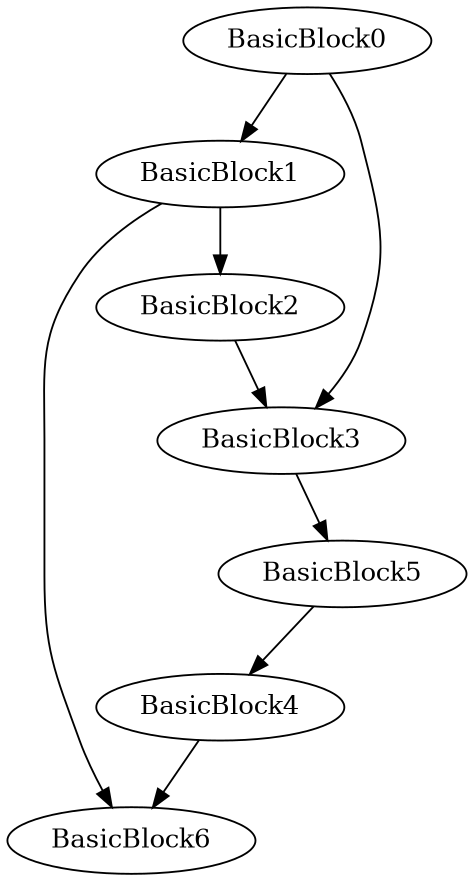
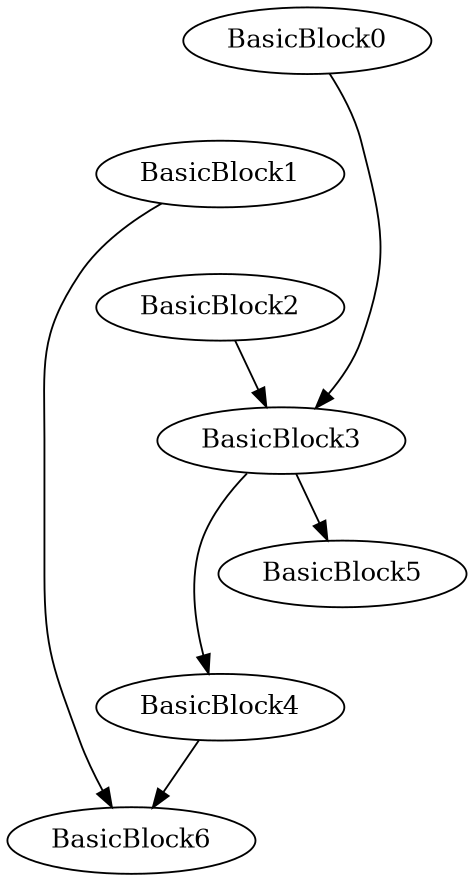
edge "BasicBlock0" -> "BasicBlock1": removed
edge "BasicBlock1" -> "BasicBlock2": removed
edge "BasicBlock5" -> "BasicBlock4": now "BasicBlock3" -> "BasicBlock4"
